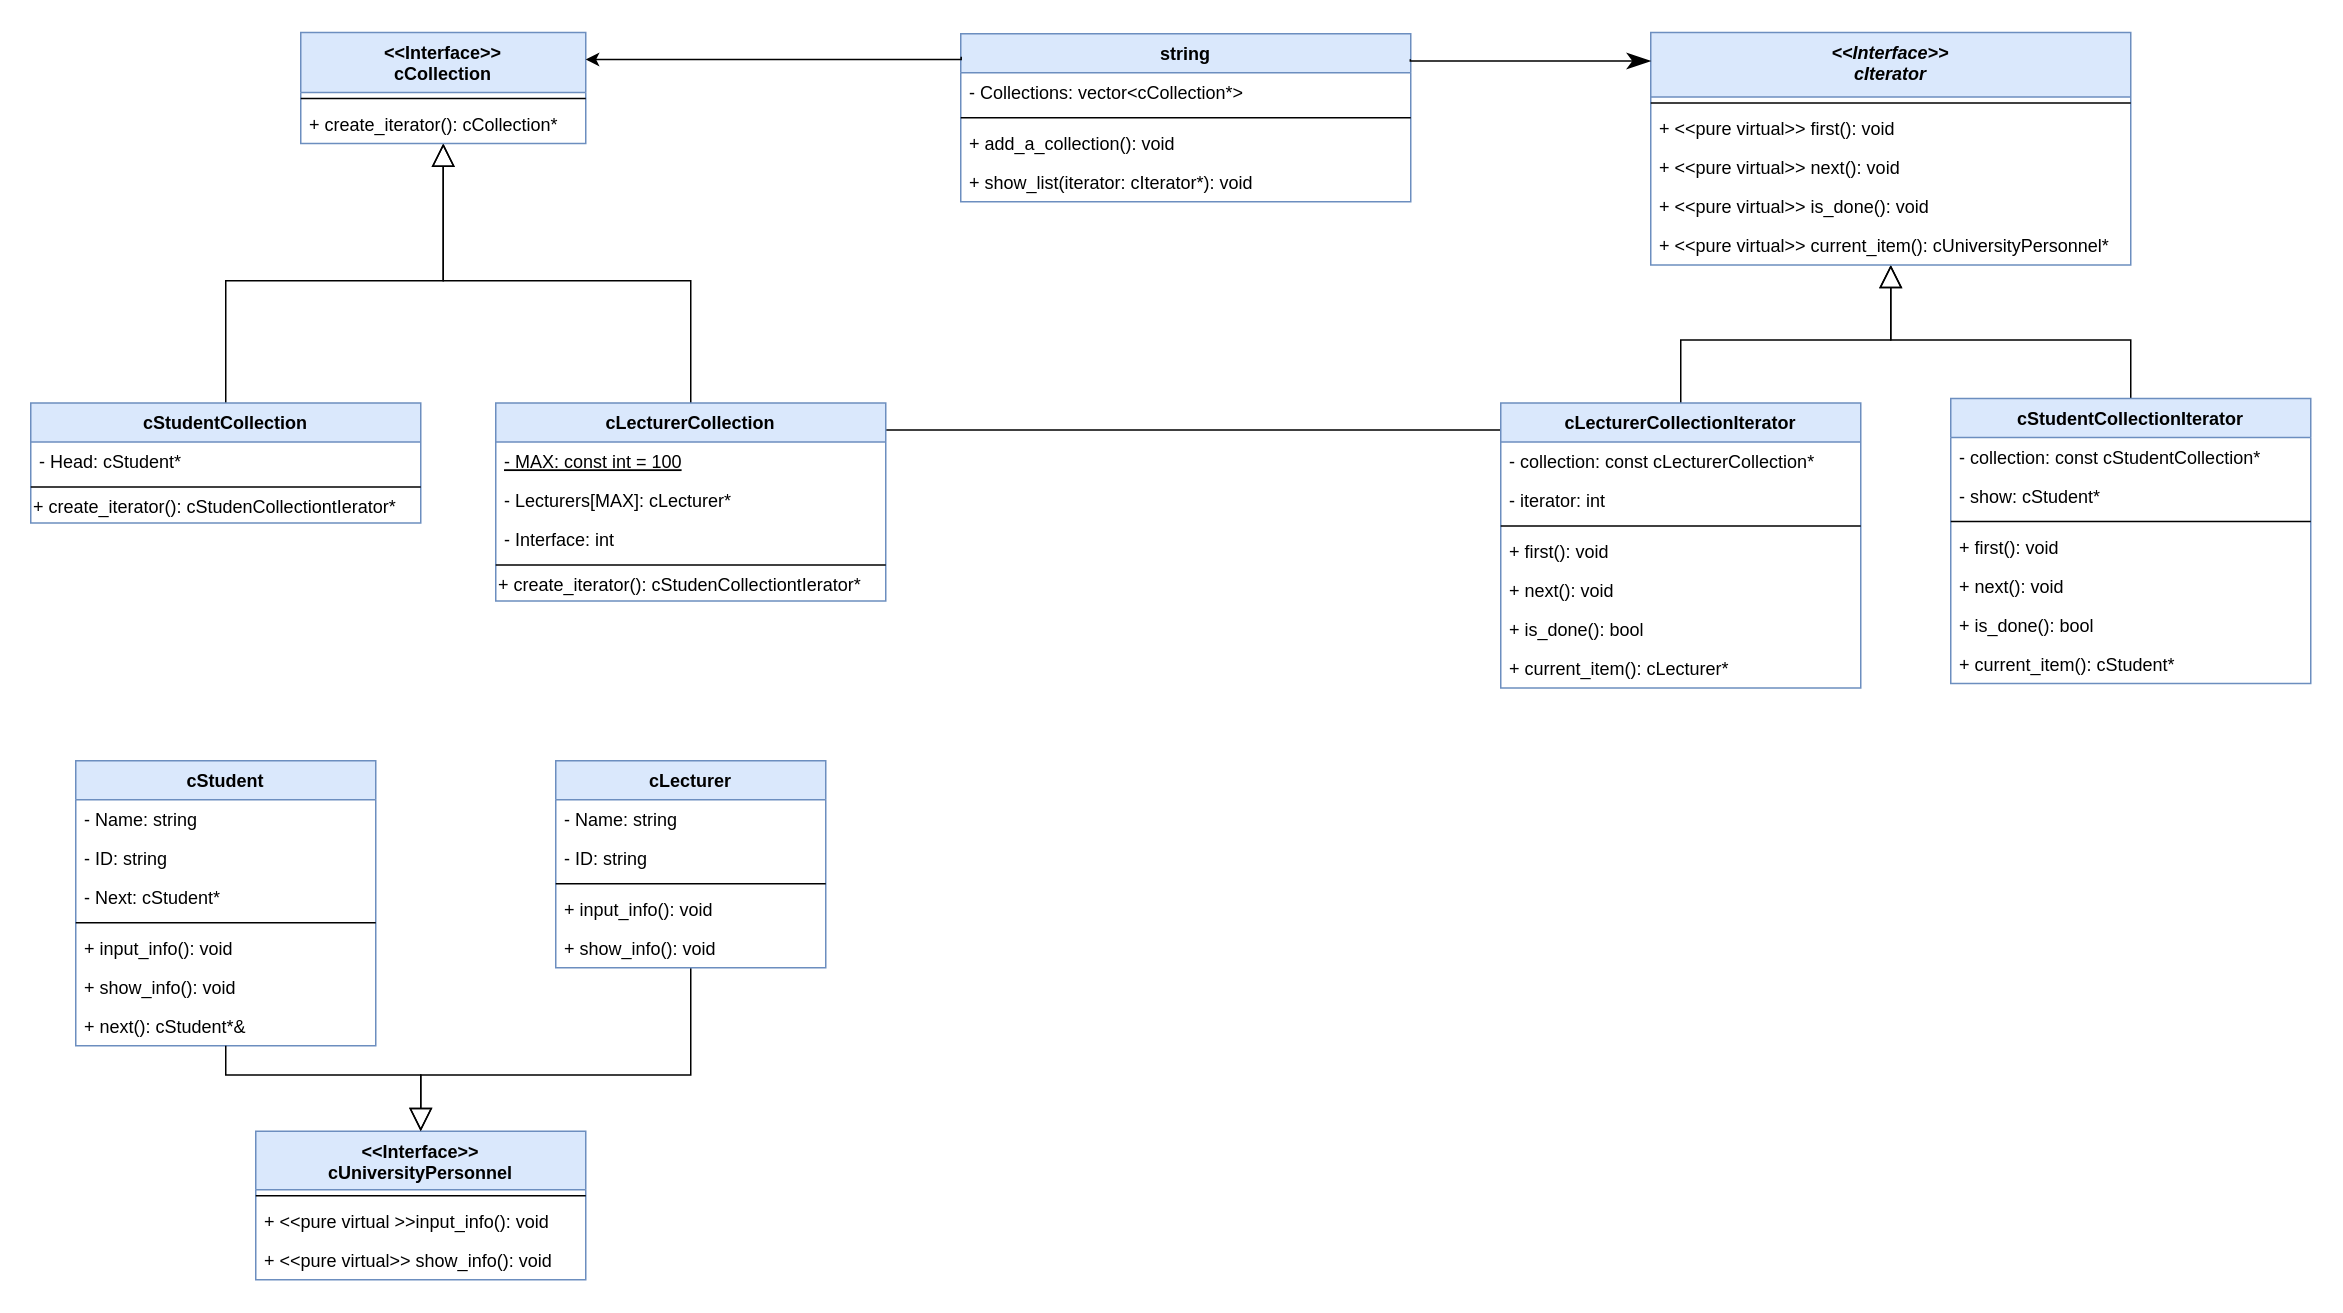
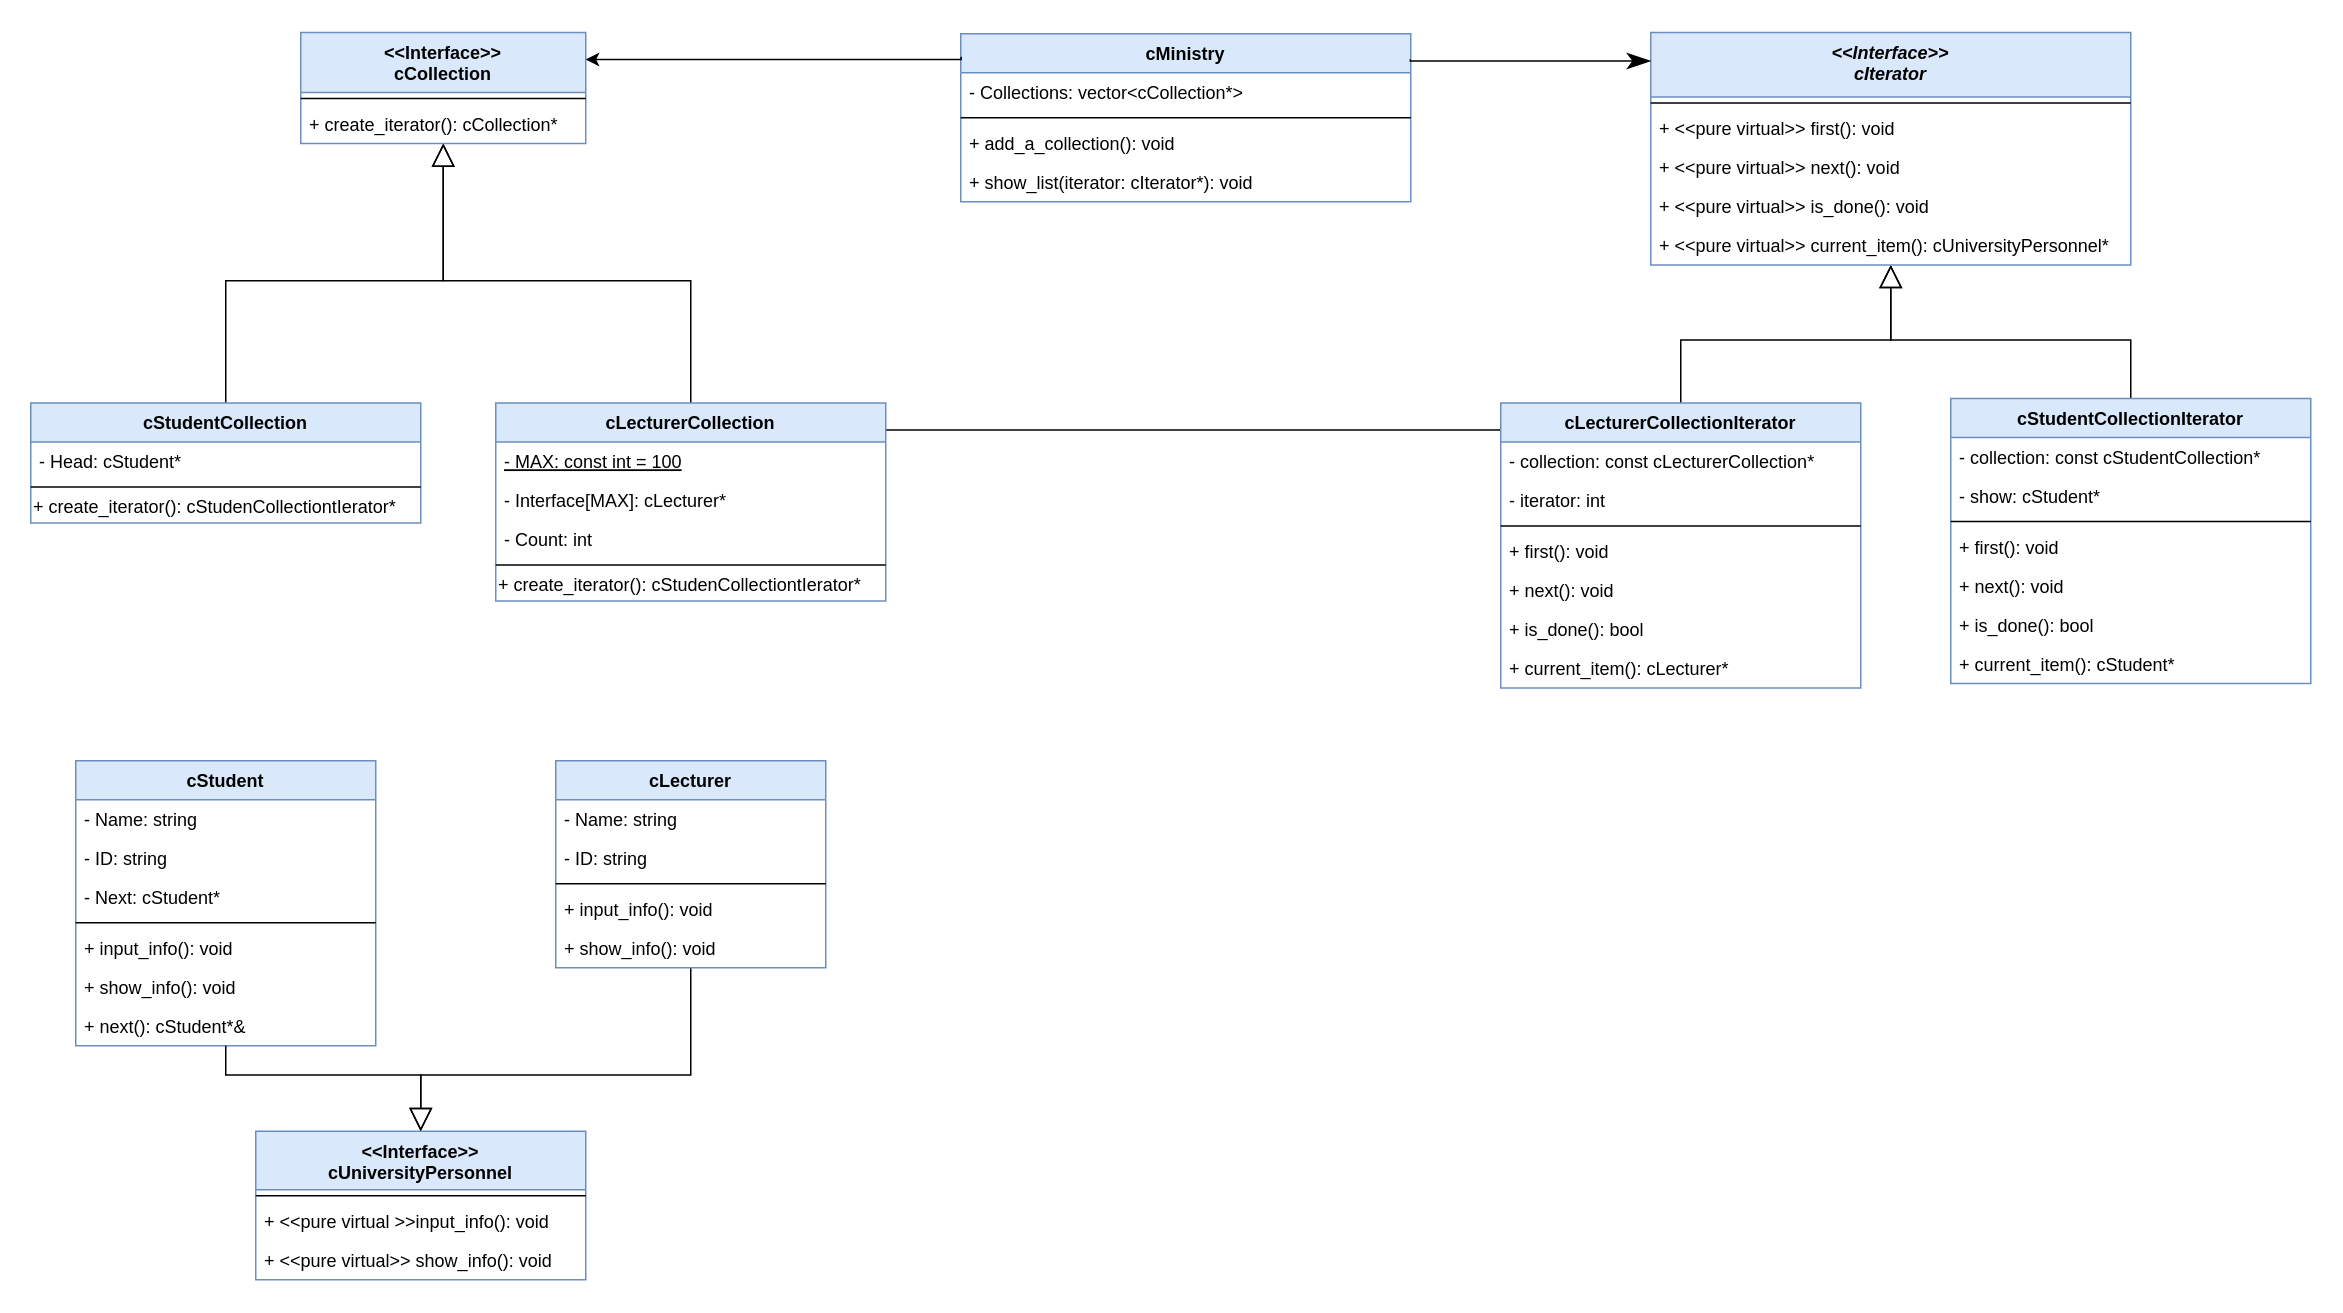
node "string": label "string" -> "cMinistry"
node "- Lecturers[MAX]: cLecturer*": label "- Lecturers[MAX]: cLecturer*" -> "- Interface[MAX]: cLecturer*"
node "- Interface: int": label "- Interface: int" -> "- Count: int"
